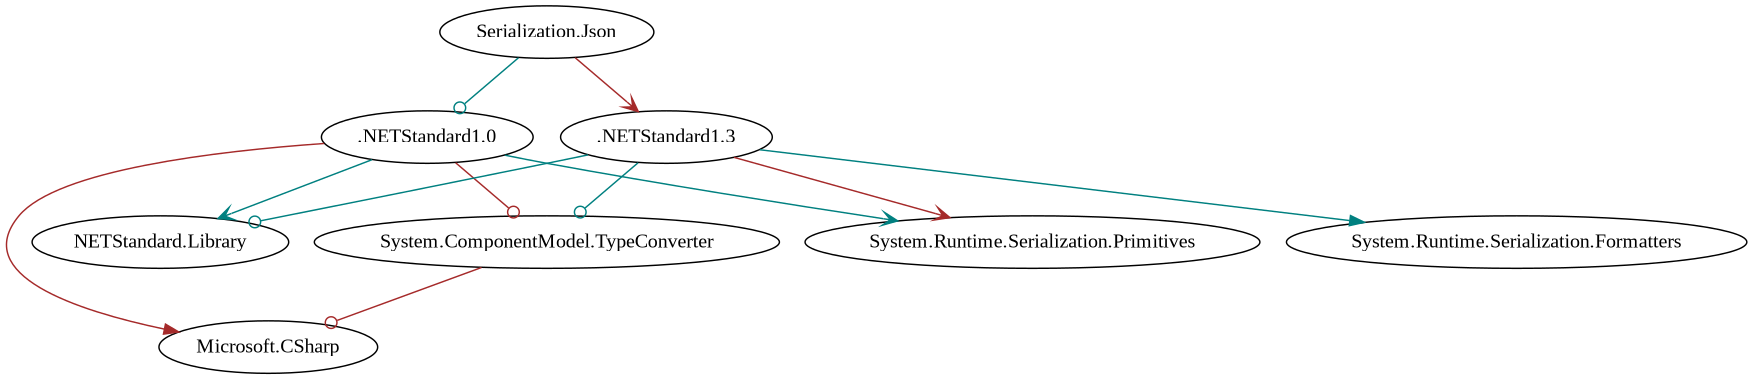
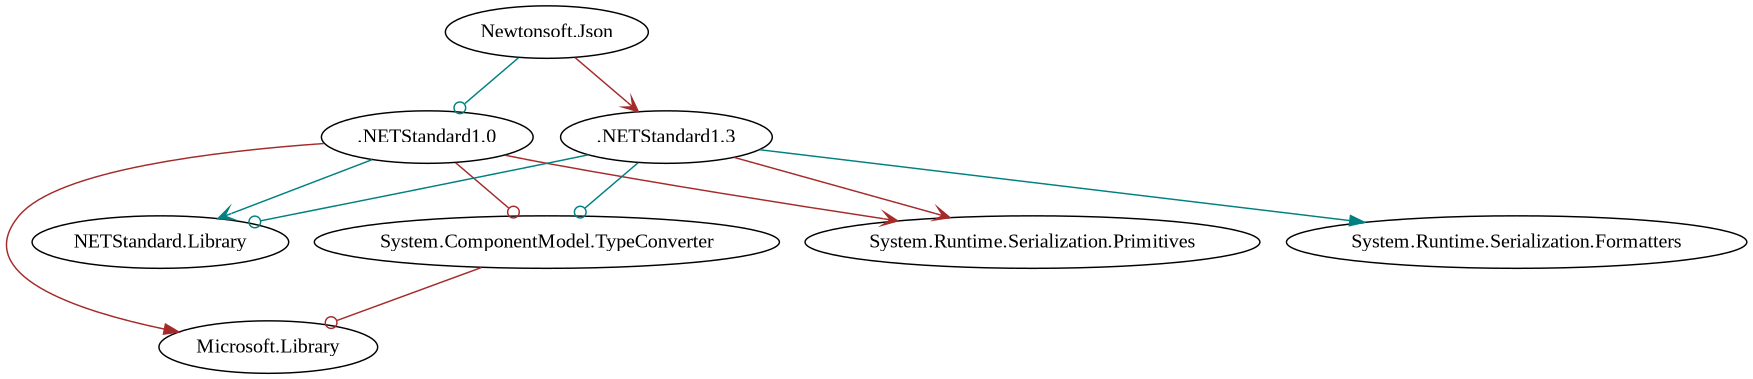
node "Serialization.Json": label "Serialization.Json" -> "Newtonsoft.Json"
edge ".NETStandard1.0" -> "System.Runtime.Serialization.Primitives": color teal -> brown
node "Microsoft.CSharp": label "Microsoft.CSharp" -> "Microsoft.Library"
